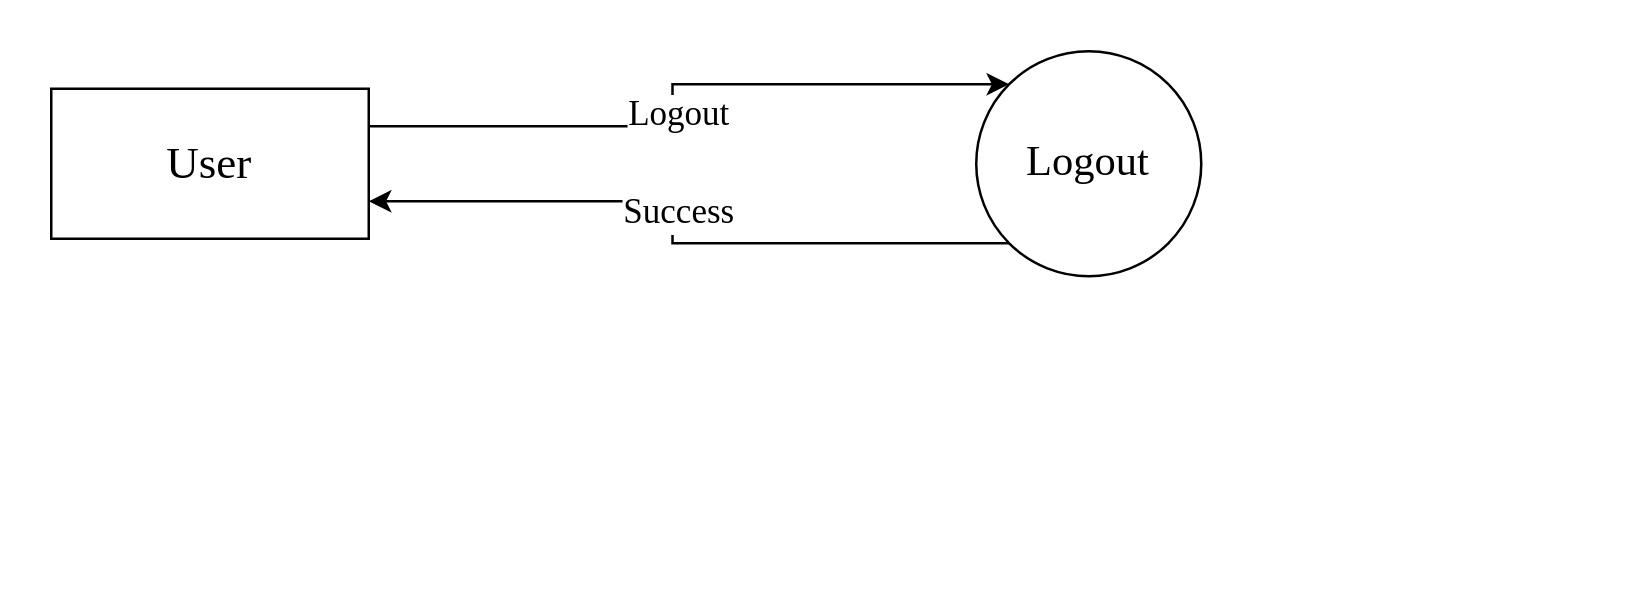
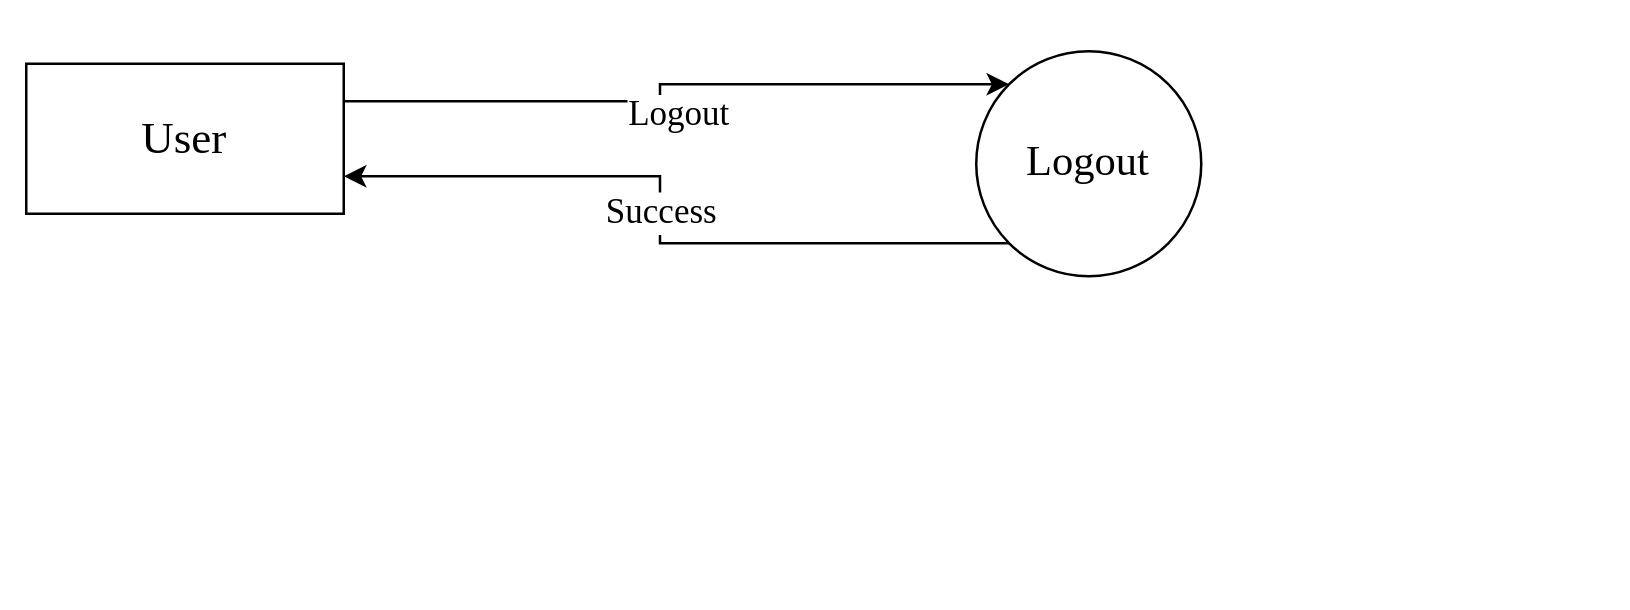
node "User": moved (210, 164) -> (185, 139)
